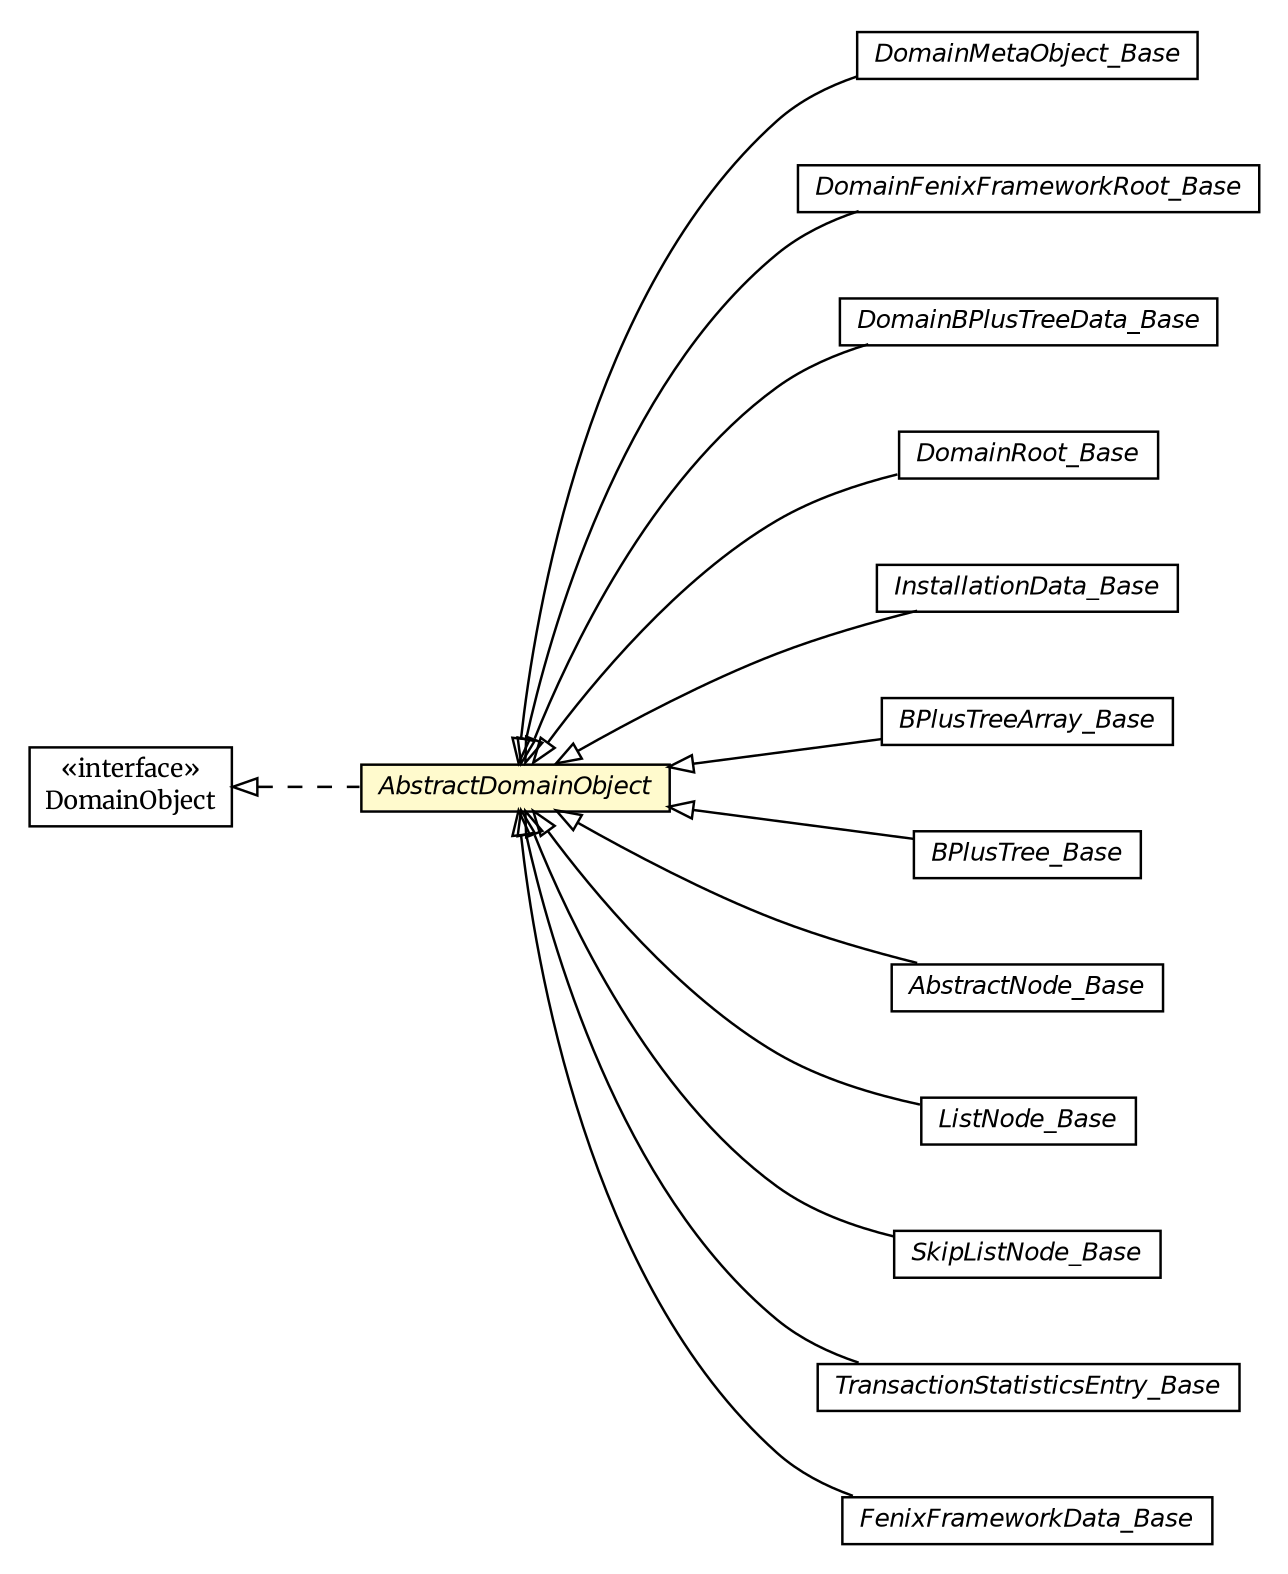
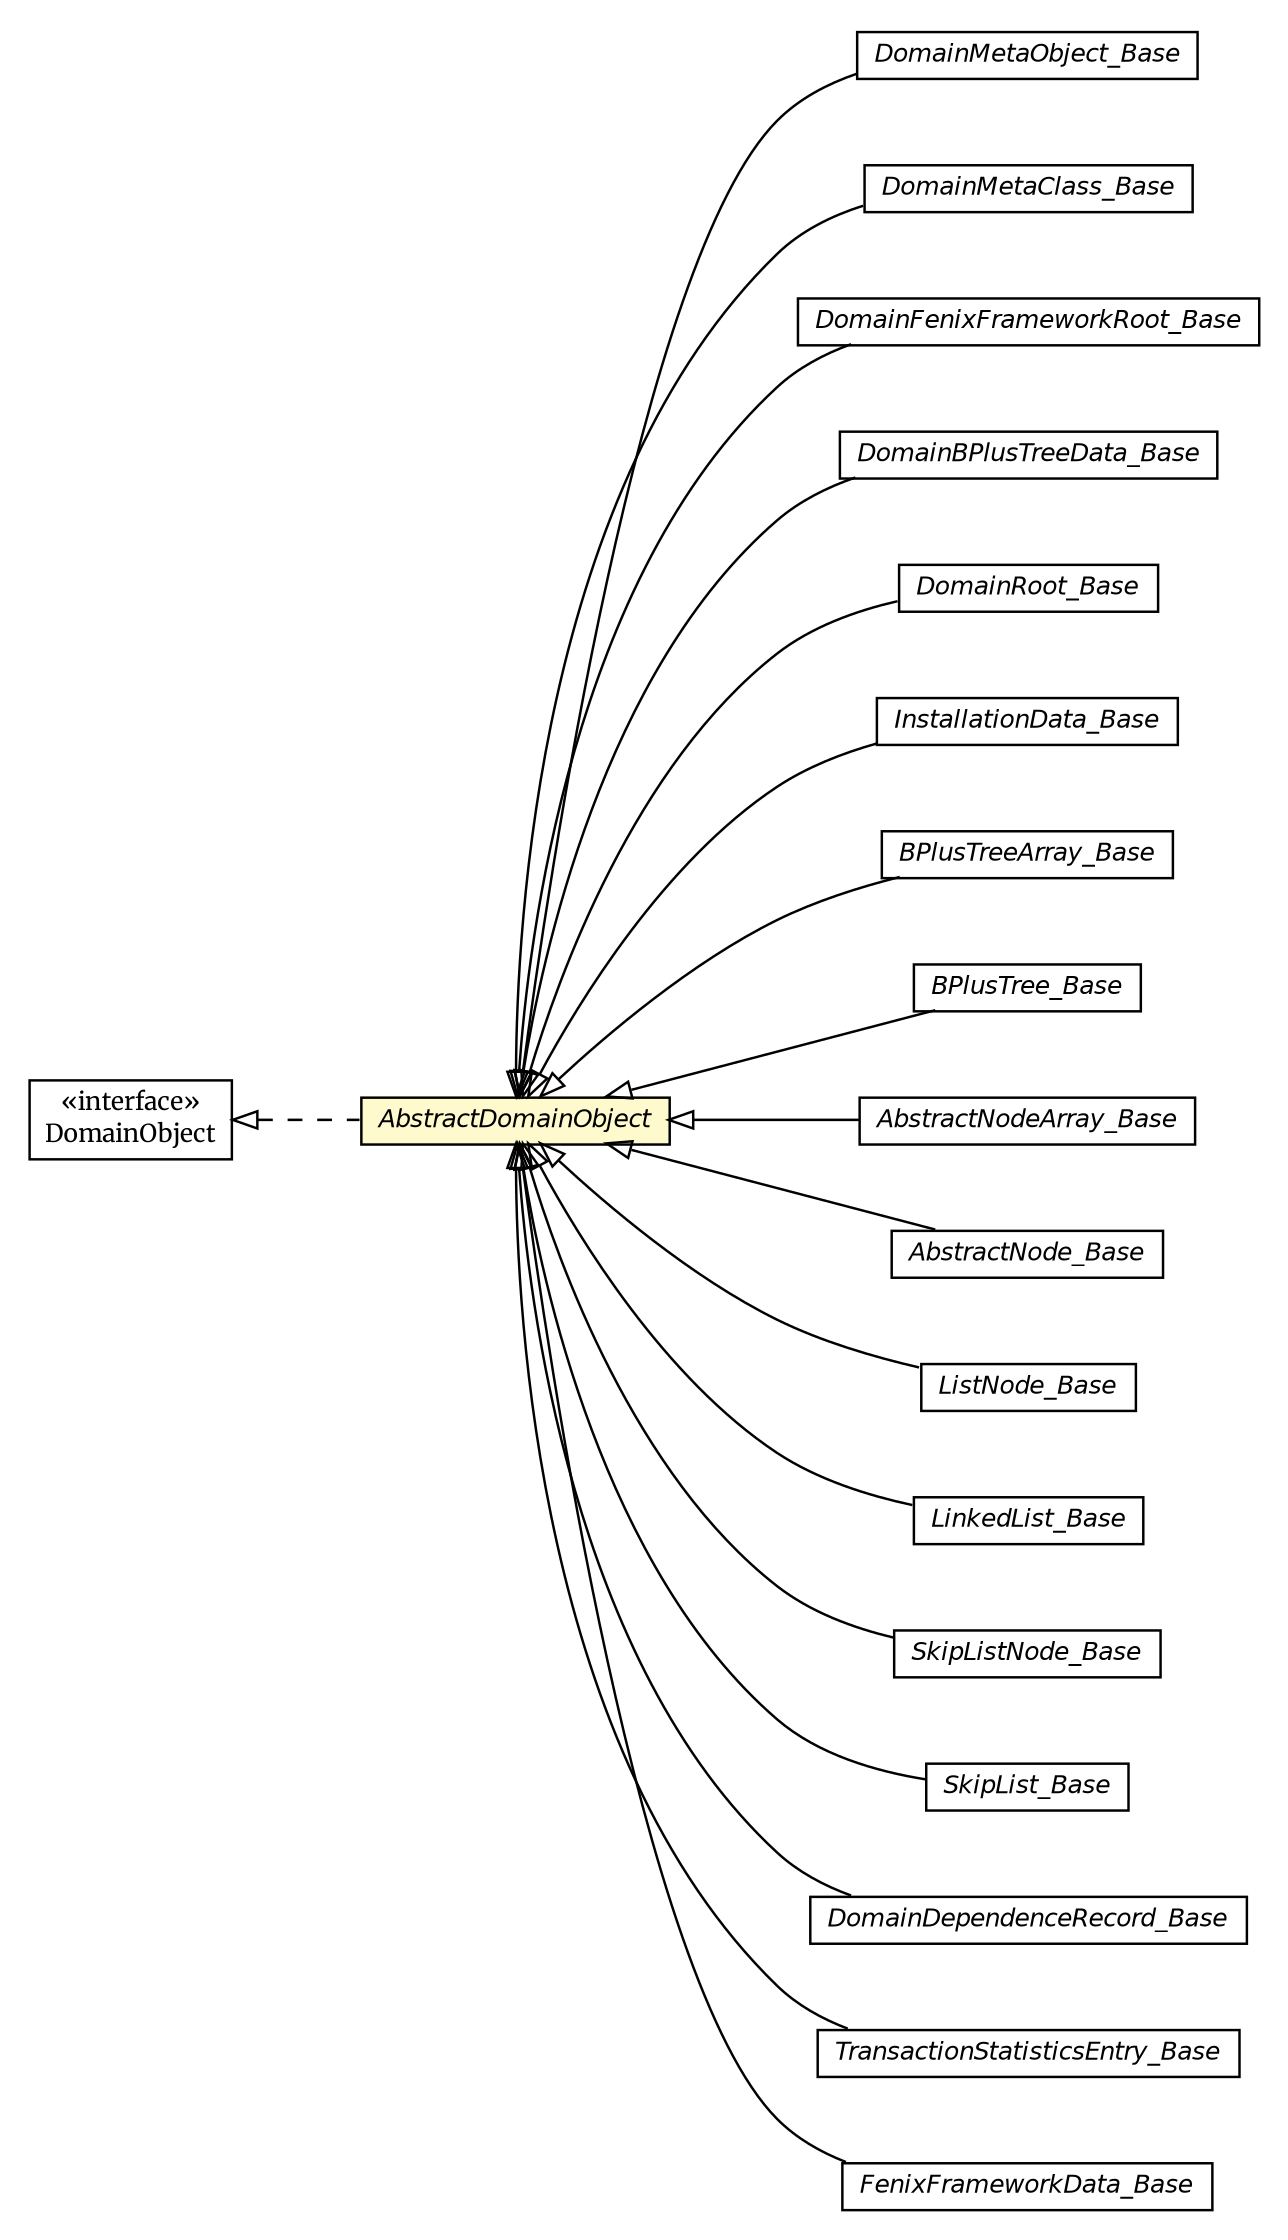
node "DomainMetaClass_Base": added
node "AbstractNodeArray_Base": added
node "LinkedList_Base": added
node "SkipList_Base": added
node "DomainDependenceRecord_Base": added
